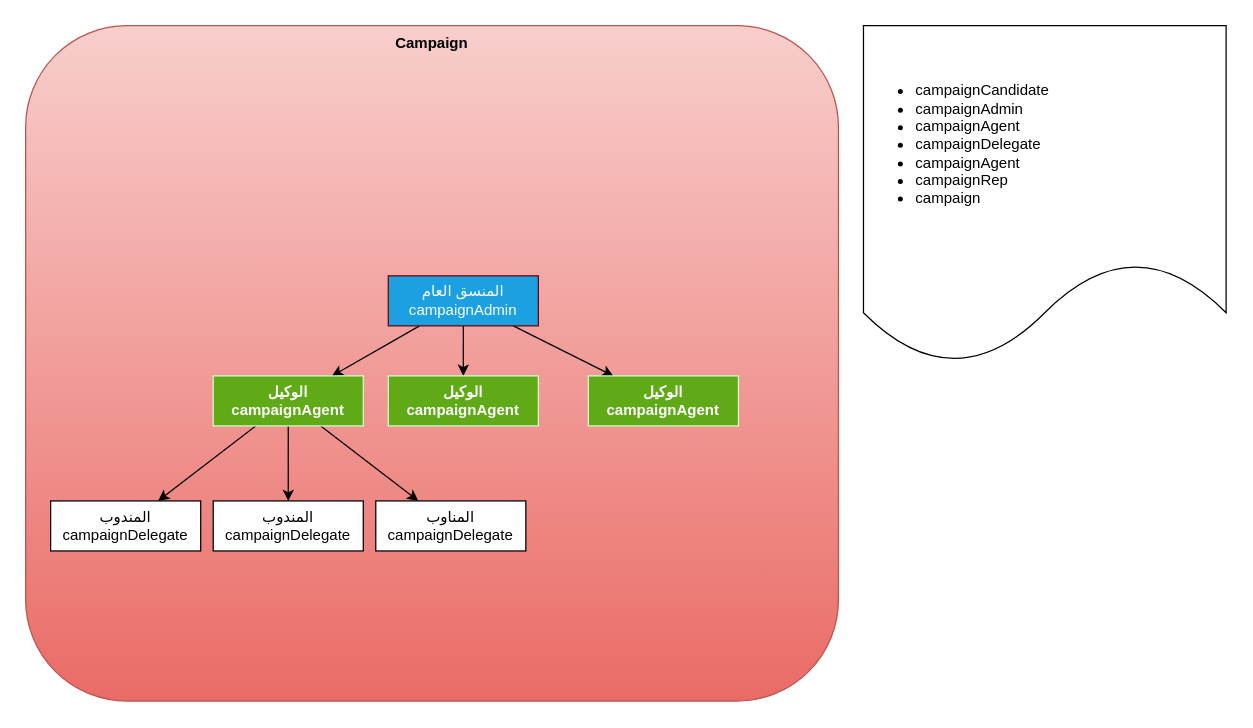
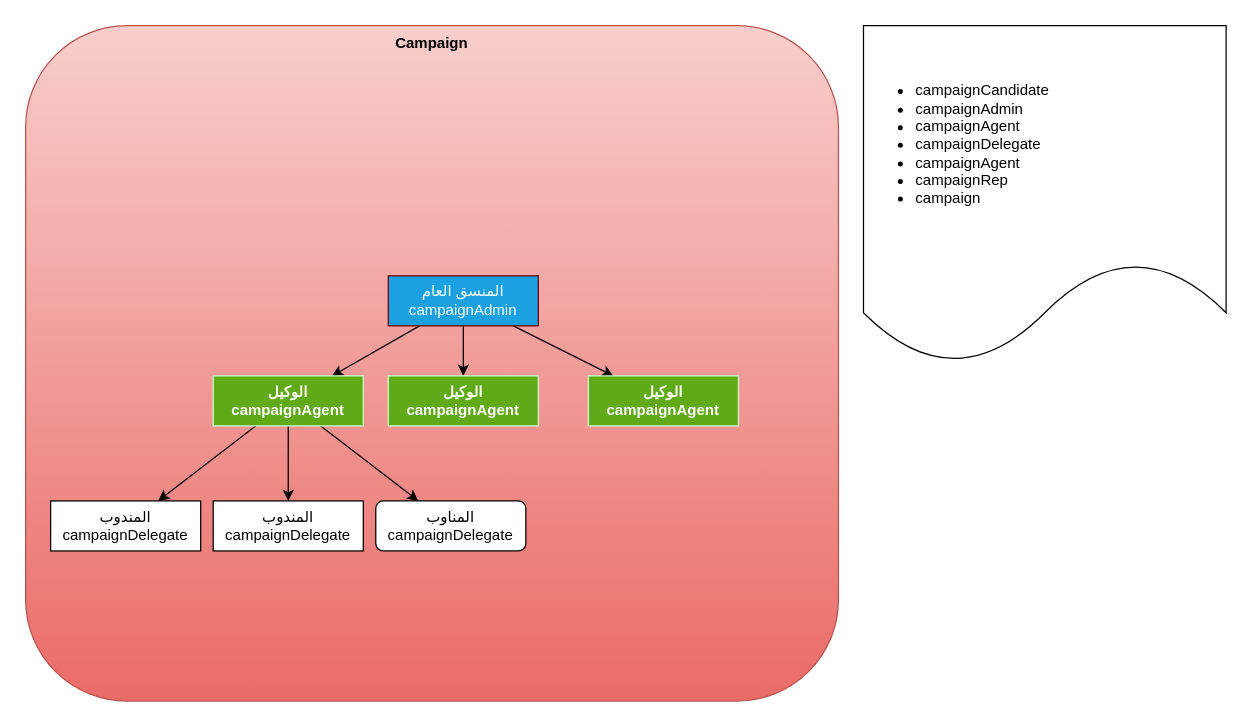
node "المناوب campaignDelegate": shape rectangle -> rounded rectangle
